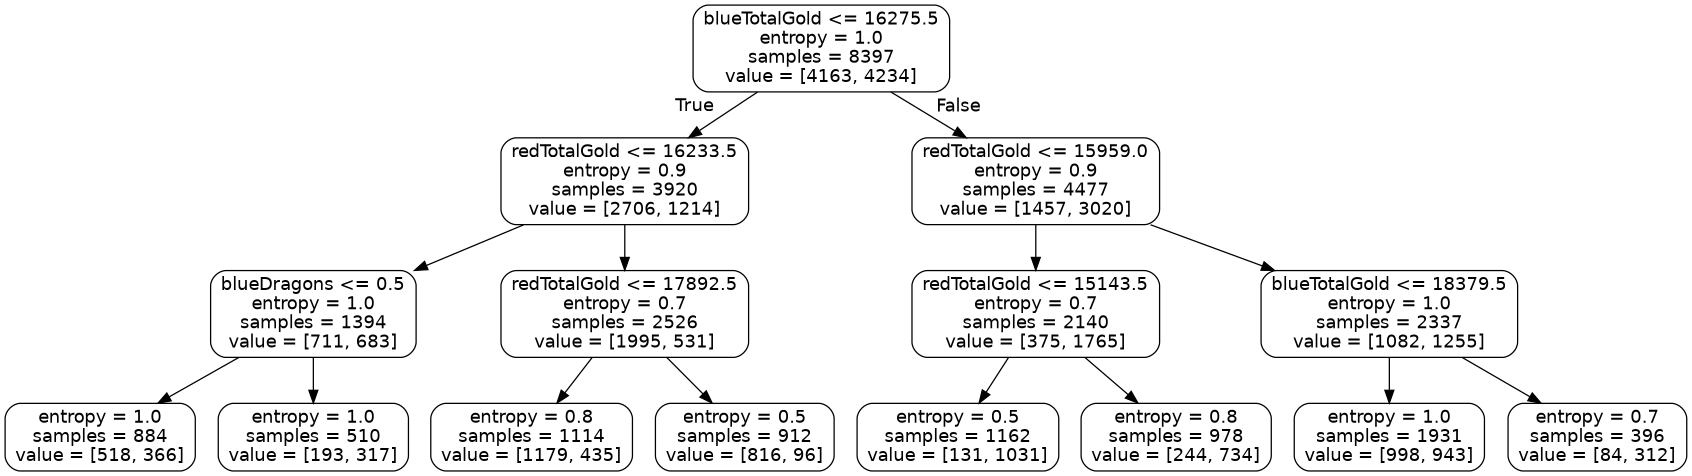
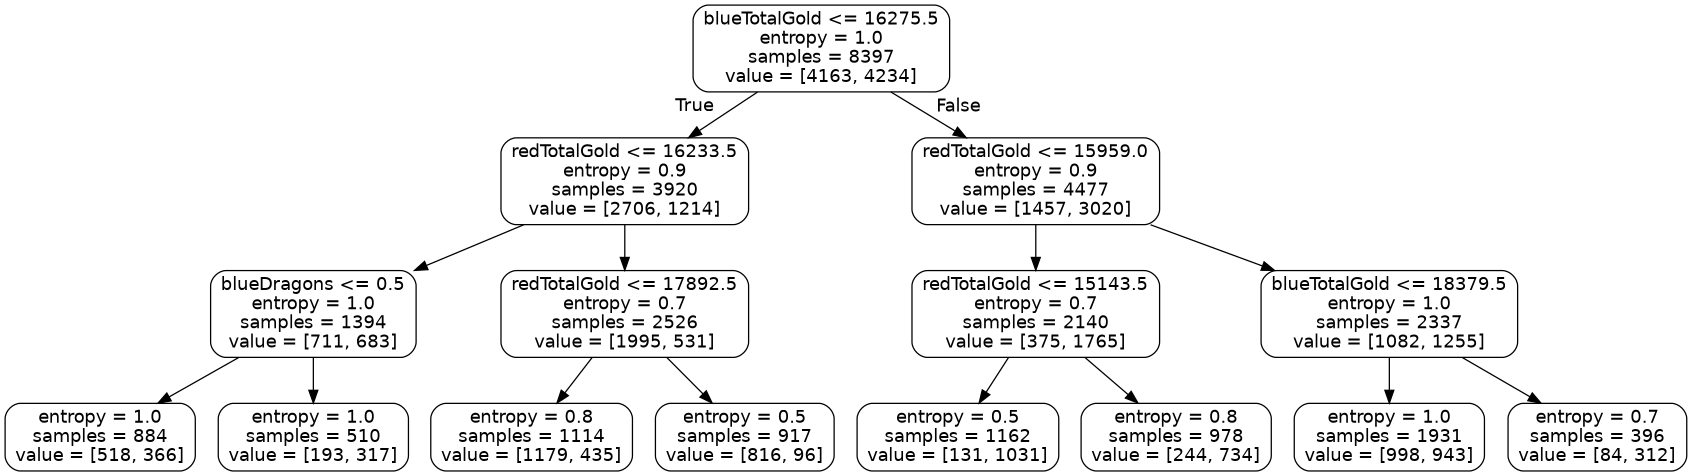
node "entropy = 0.5 samples = 912 value = [816, 96]": label "entropy = 0.5 samples = 912 value = [816, 96]" -> "entropy = 0.5 samples = 917 value = [816, 96]"
